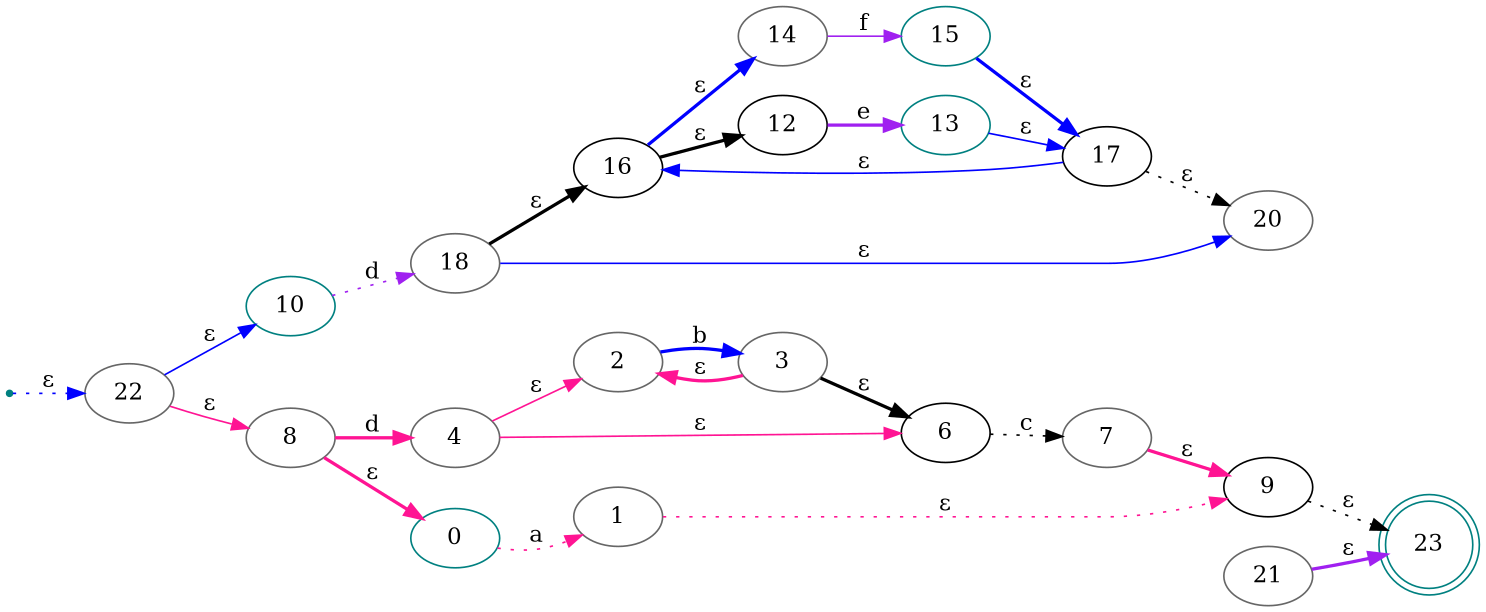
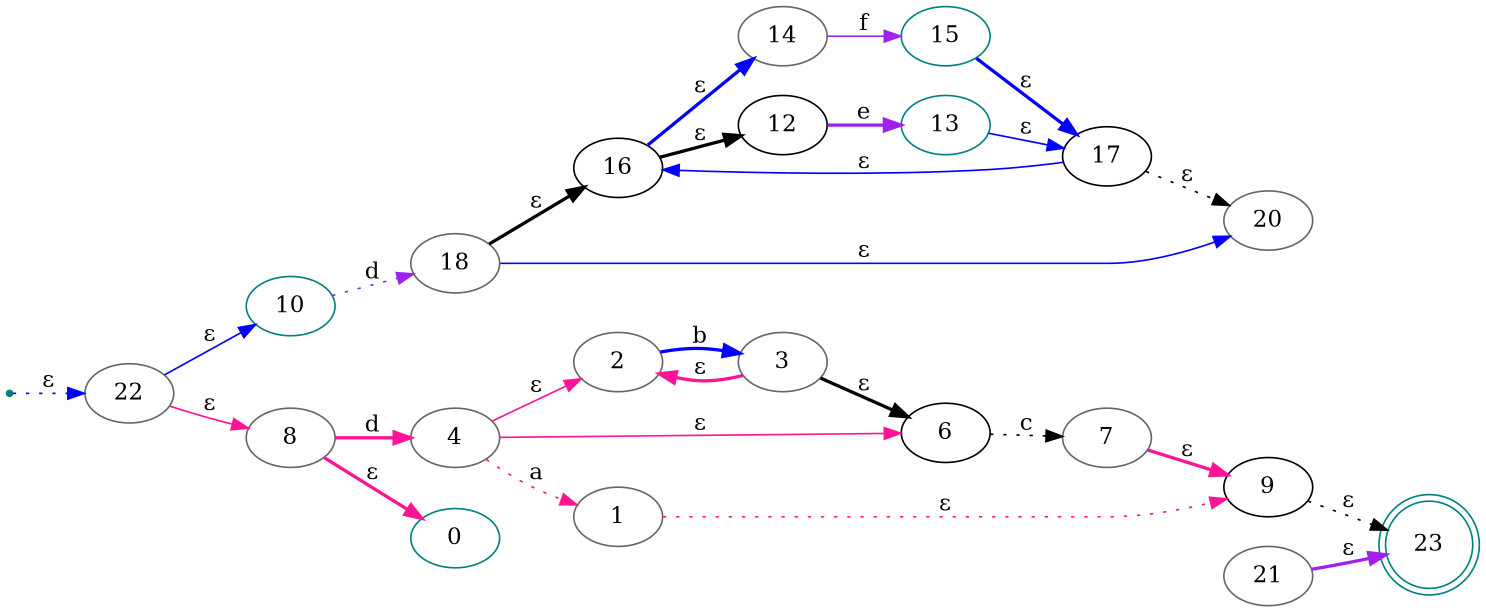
edge "0" -> "1": now "4" -> "1"
